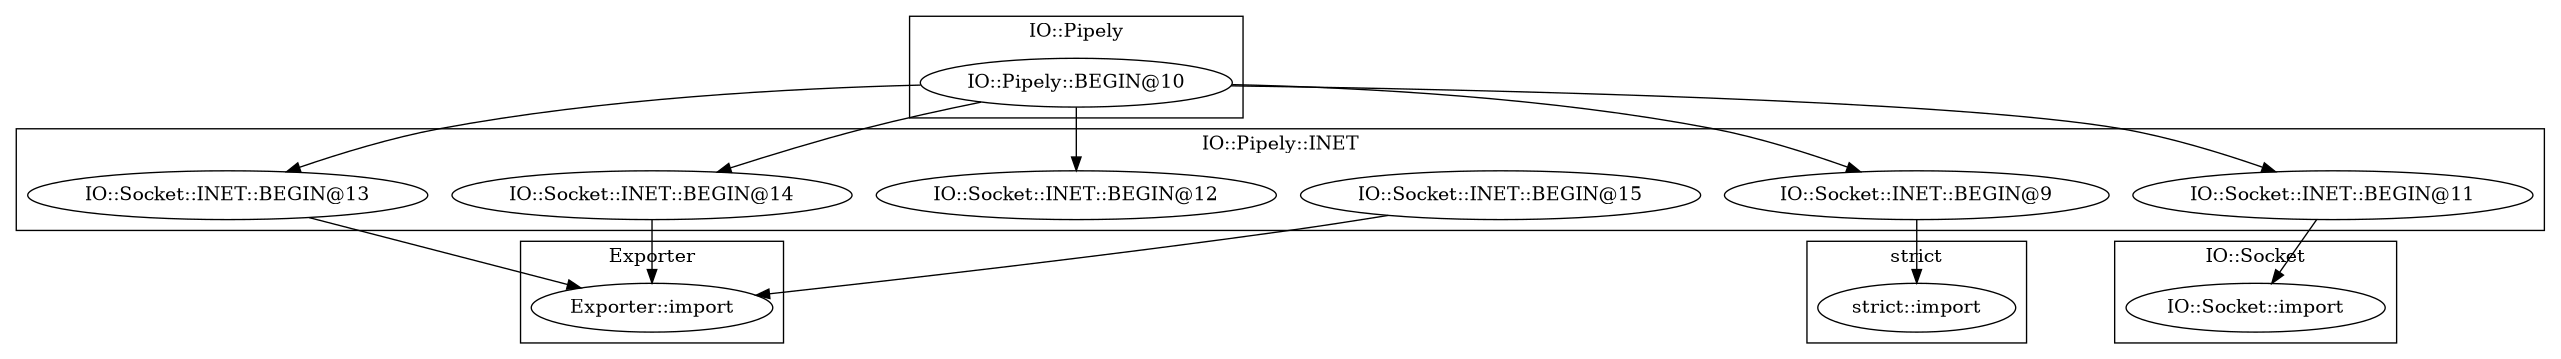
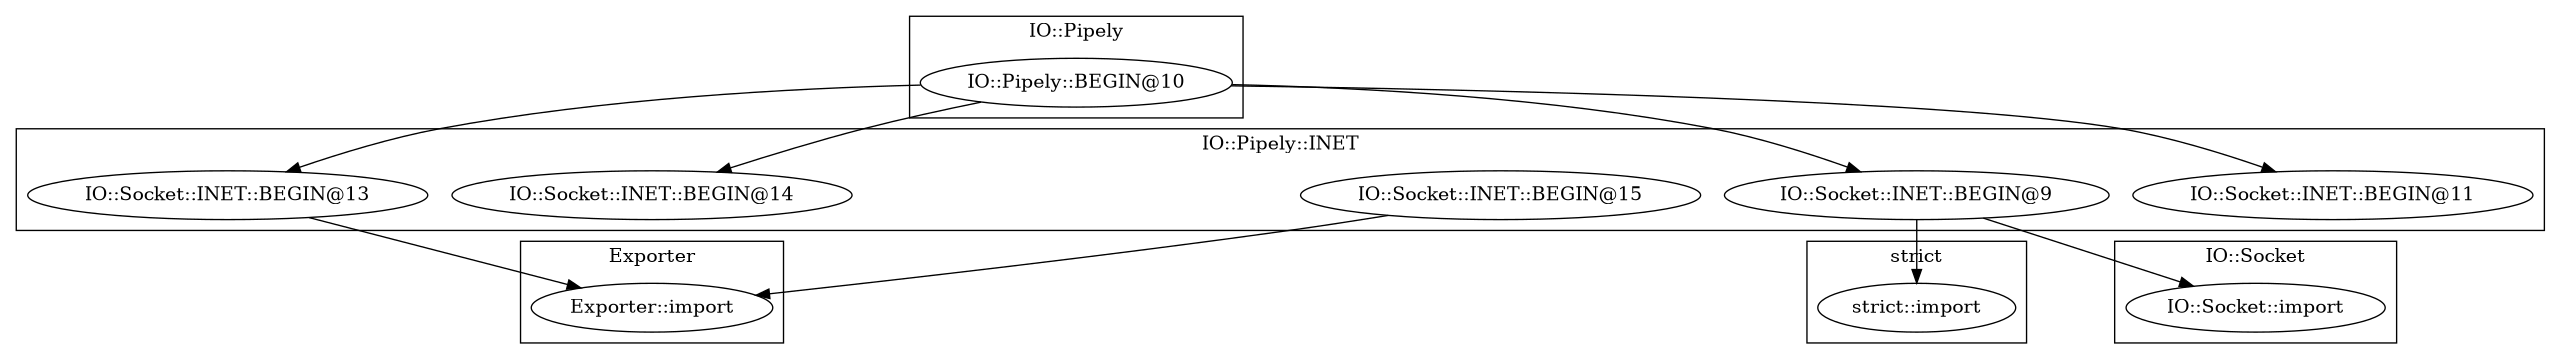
node "IO::Socket::INET::BEGIN@12": removed
edge "IO::Socket::INET::BEGIN@14" -> "Exporter::import": removed
edge "IO::Socket::INET::BEGIN@11" -> "IO::Socket::import": now "IO::Socket::INET::BEGIN@9" -> "IO::Socket::import"
